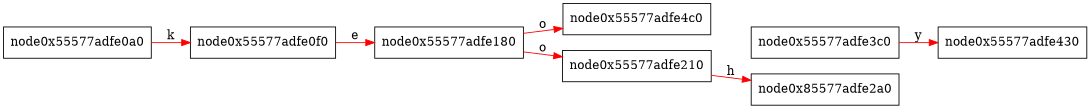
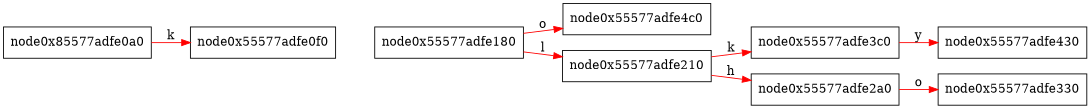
node "node0x55577adfe0a0": label "node0x55577adfe0a0" -> "node0x85577adfe0a0"
edge "node0x55577adfe0f0" -> "node0x55577adfe180": removed, label "e"
edge "node0x55577adfe180" -> "node0x55577adfe210": label "o" -> "l"
edge "node0x55577adfe210" -> "node0x55577adfe3c0": added, label "k"
node "node0x85577adfe2a0": label "node0x85577adfe2a0" -> "node0x55577adfe2a0"
node "node0x55577adfe330": added
